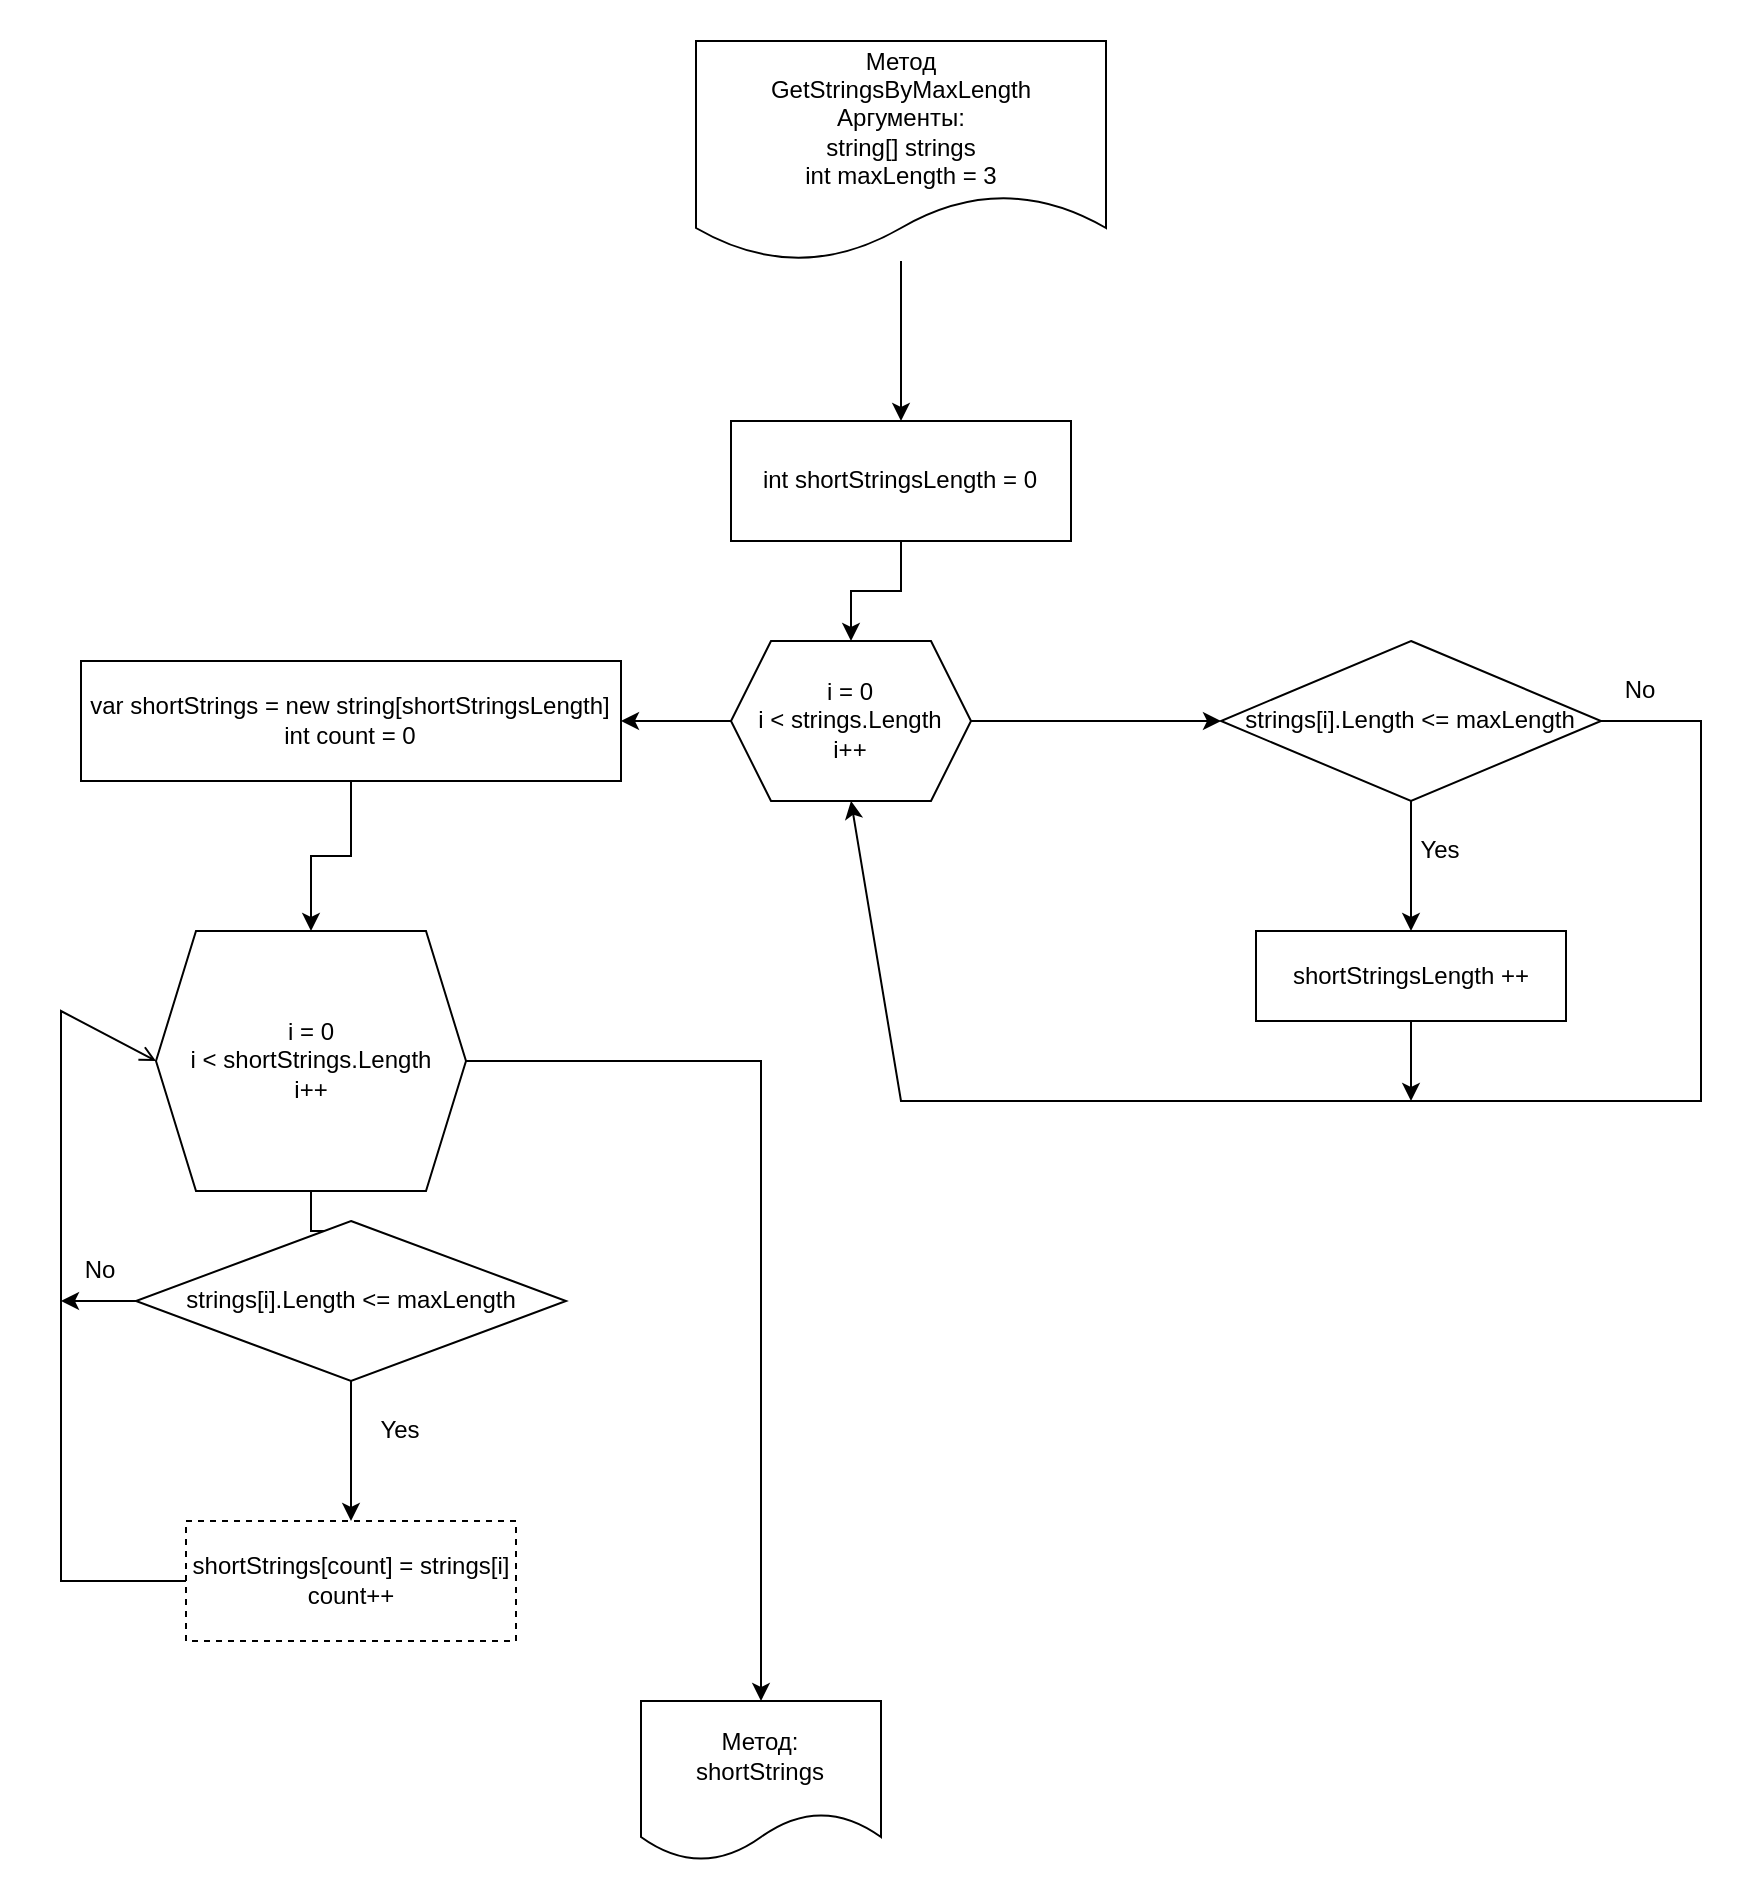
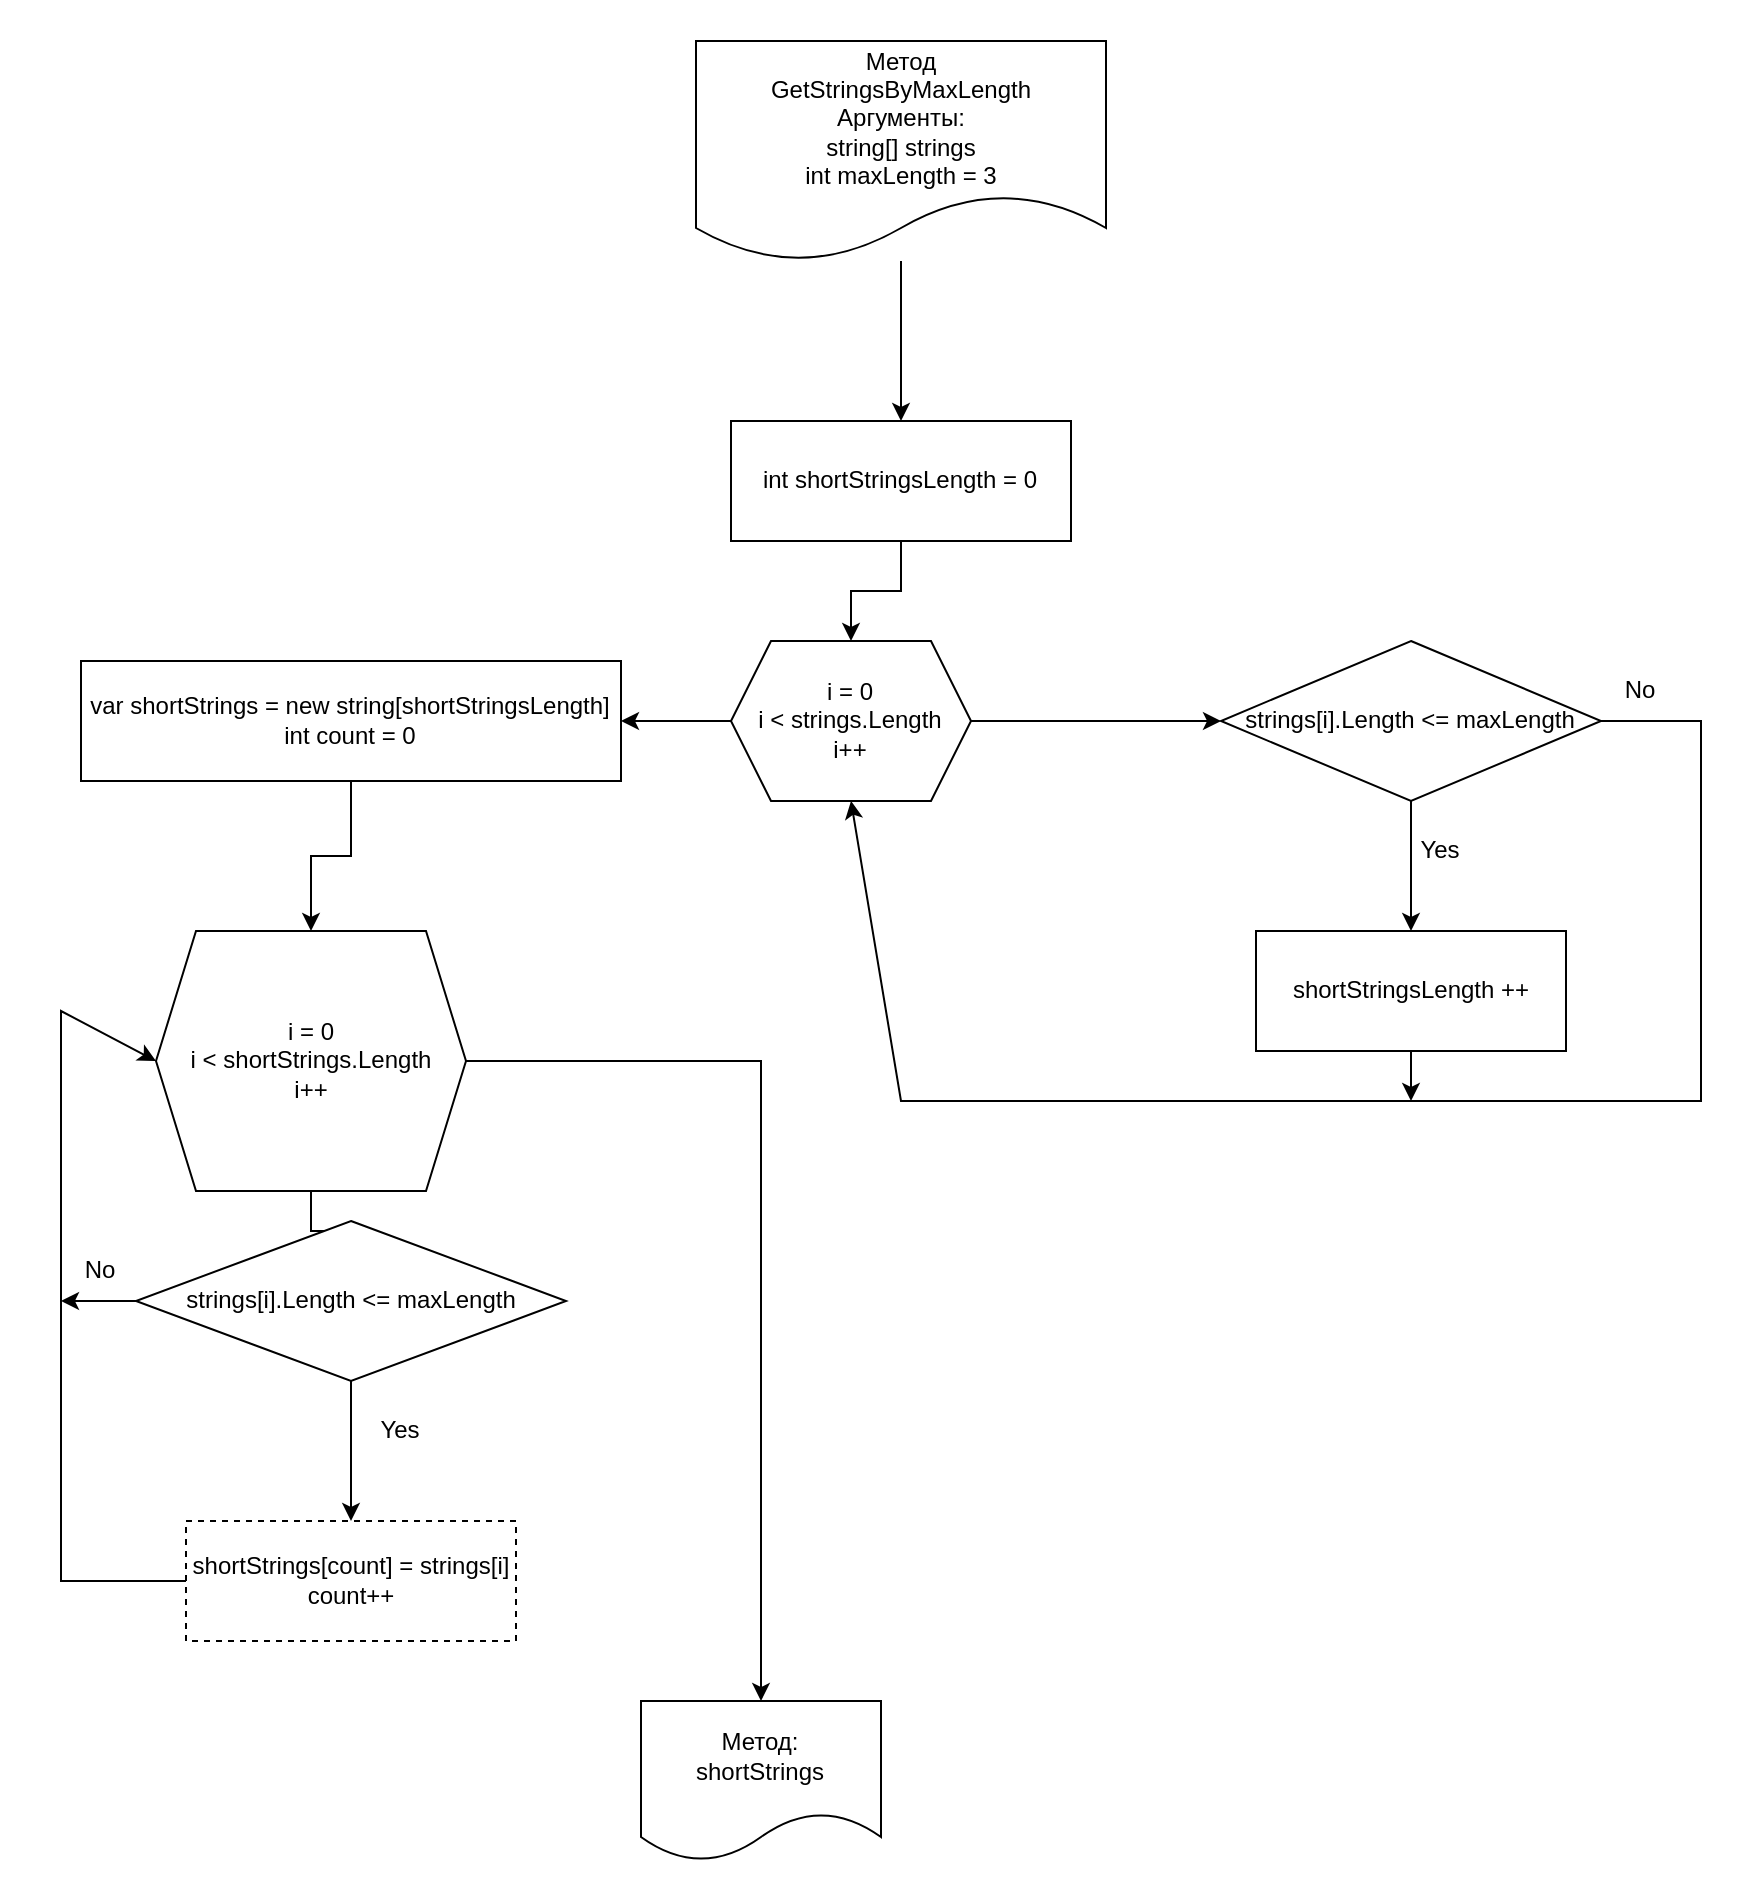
node "shortStringsLength ++": size 310x90 -> 310x120
edge "shortStrings[count] = strings[i] count++" -> "i = 0 i < shortStrings.Length i++": arrowhead open -> classic
